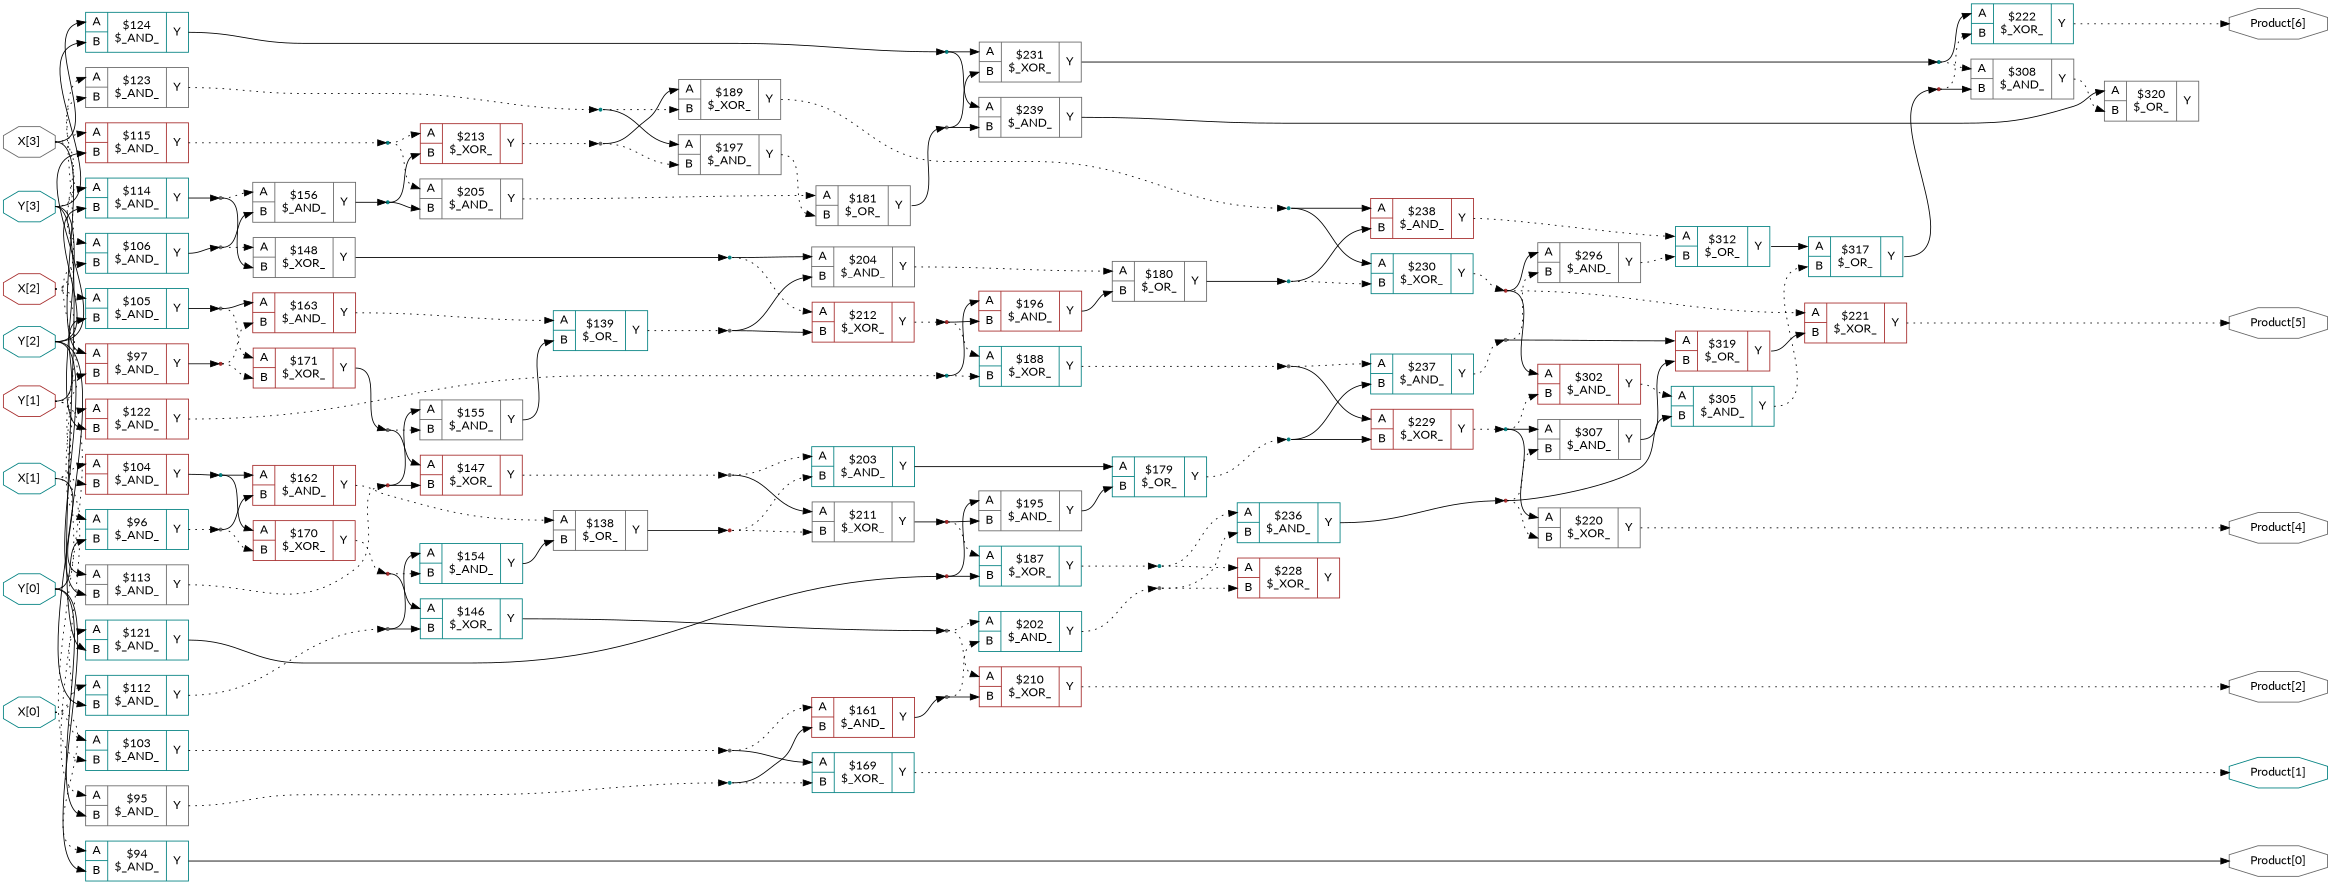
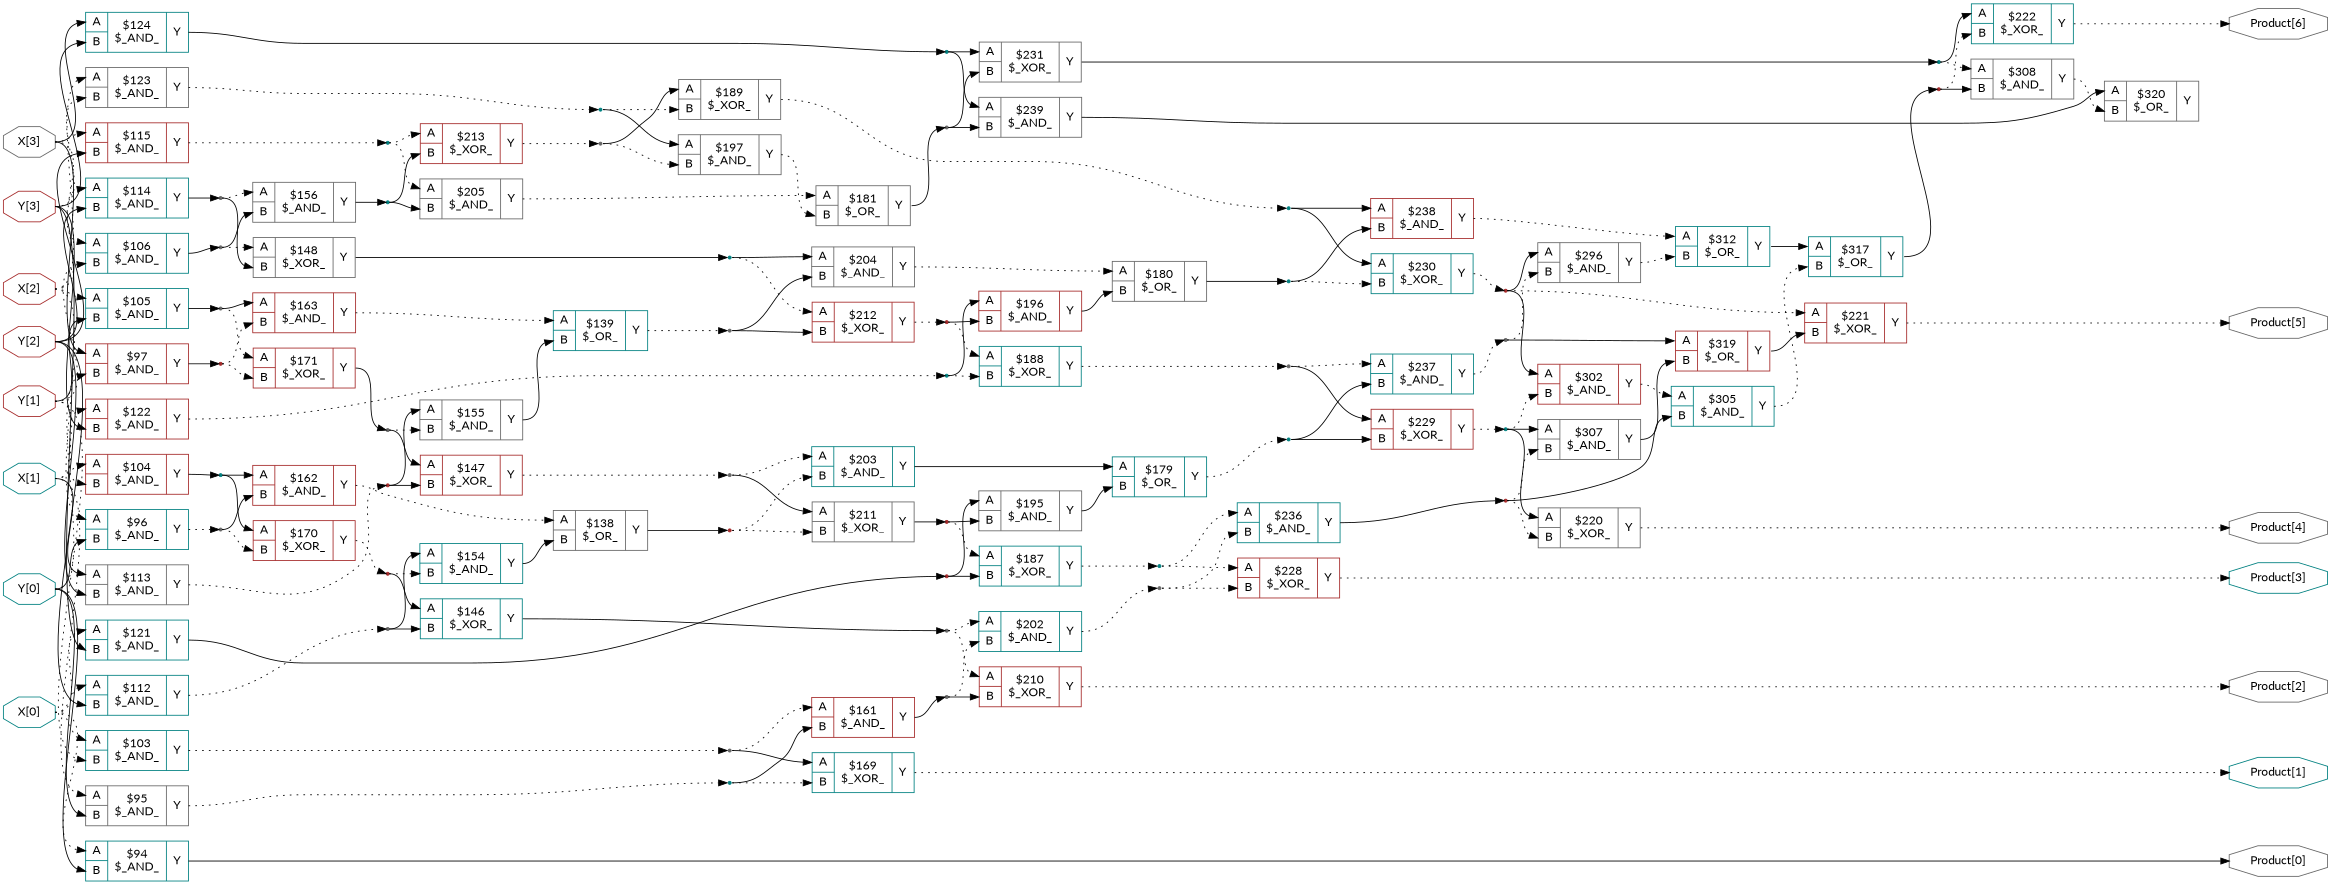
node "Y[3]": color teal -> brown
node "Y[2]": color teal -> brown
node "Product[3]": added
